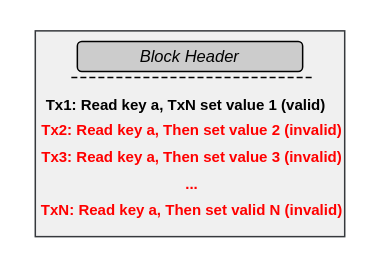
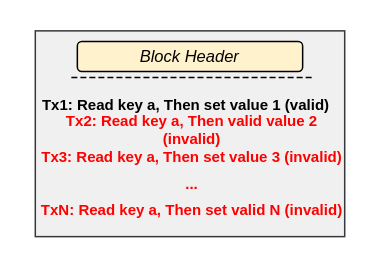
node "Block Header": fillcolor #cccccc -> #fff2cc
node "Tx1: Read key a, TxN set value 1 (valid)": label "Tx1: Read key a, TxN set value 1 (valid)" -> "Tx1: Read key a, Then set value 1 (valid)"
node "Tx2: Read key a, Then set value 2 (invalid)": label "Tx2: Read key a, Then set value 2 (invalid)" -> "Tx2: Read key a, Then valid value 2 (invalid)"
